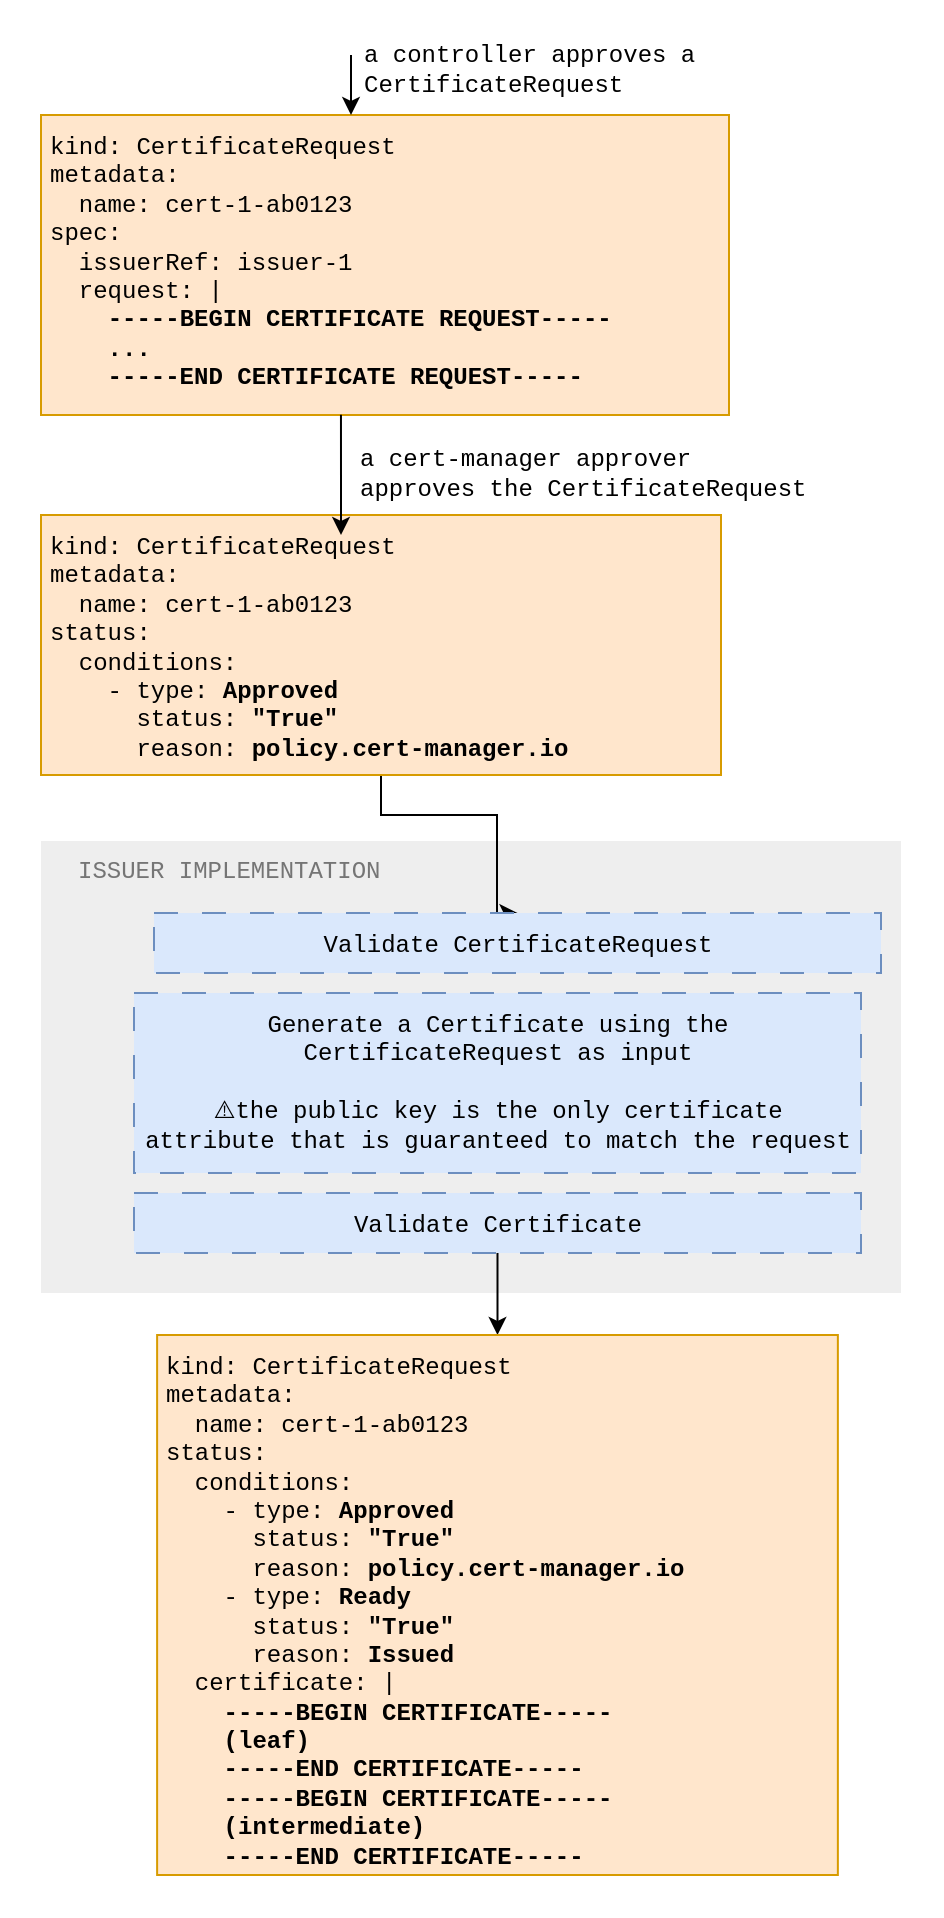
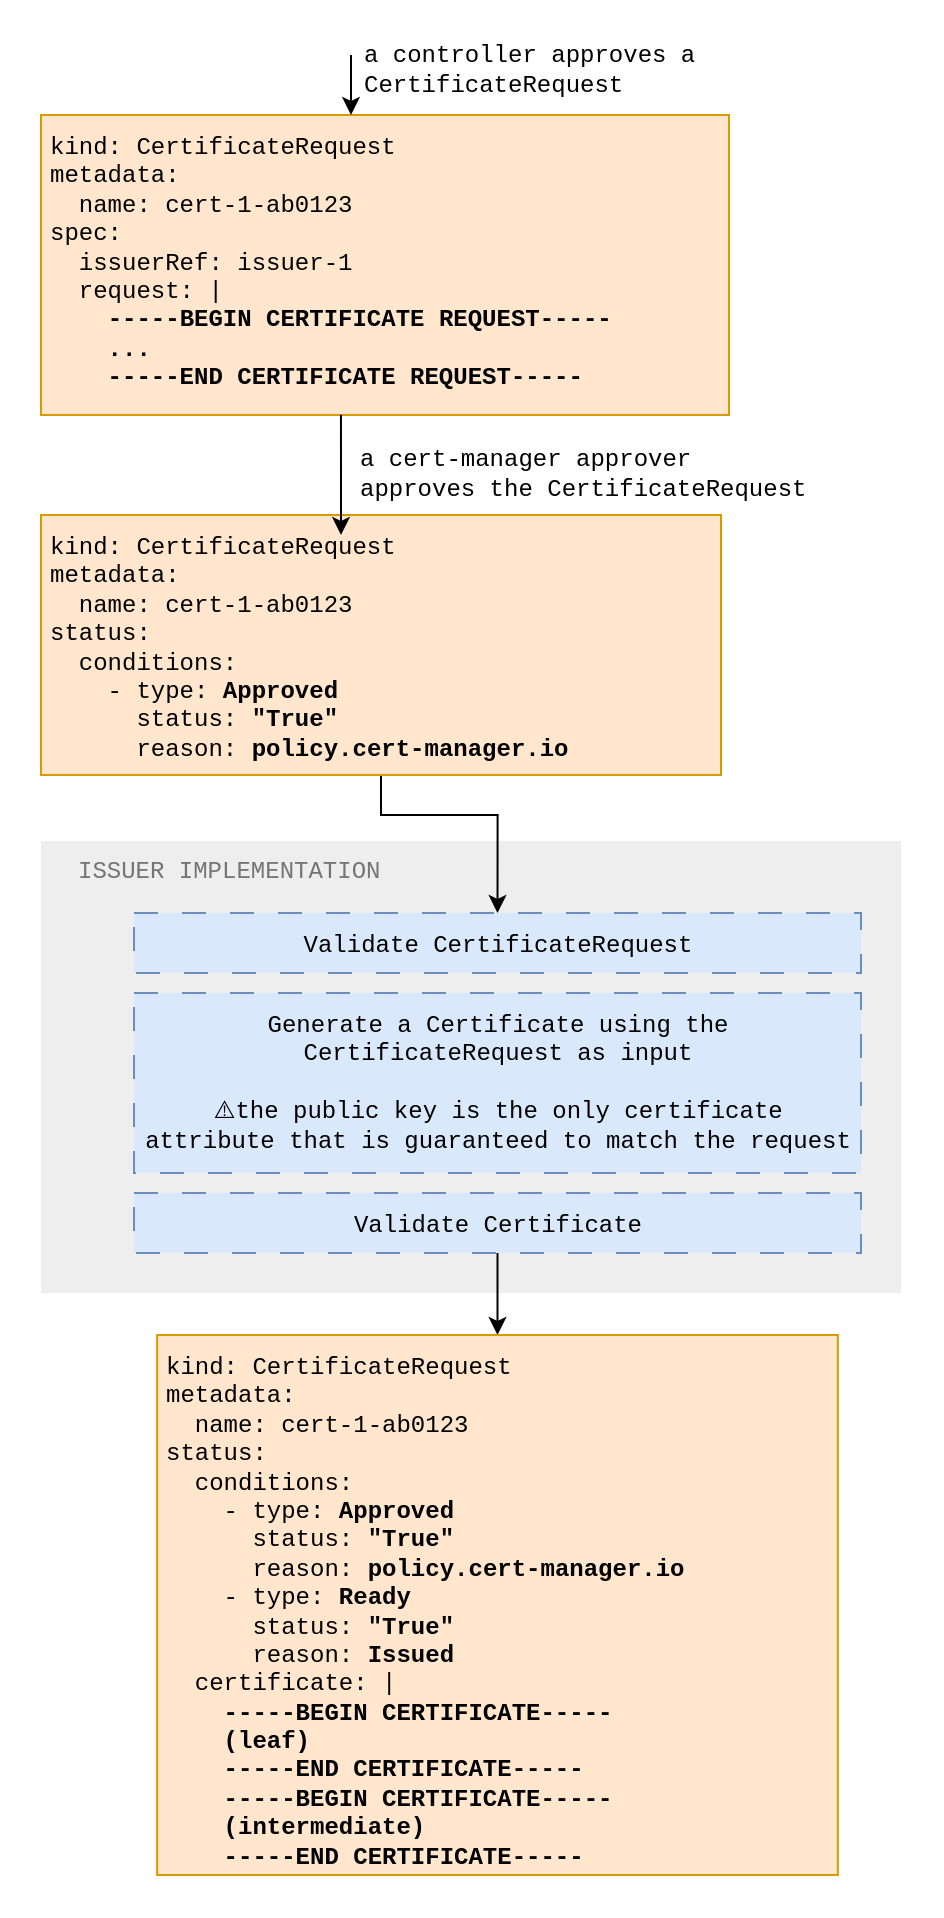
node "Validate CertificateRequest": moved (518, 943) -> (498, 943)
